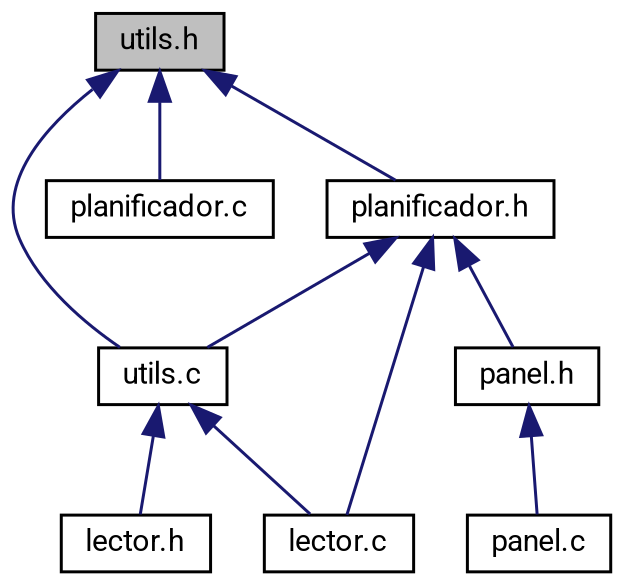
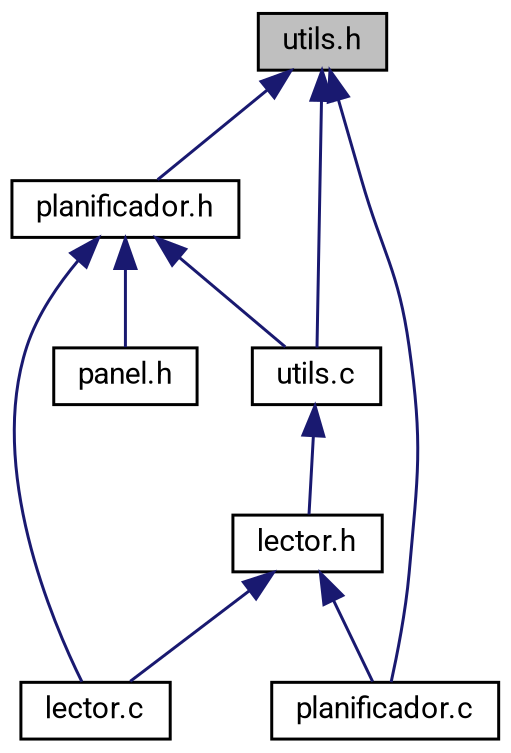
edge "lector.c" -> "utils.c": now "lector.c" -> "lector.h"
node "panel.c": removed
edge "planificador.c" -> "lector.h": added
